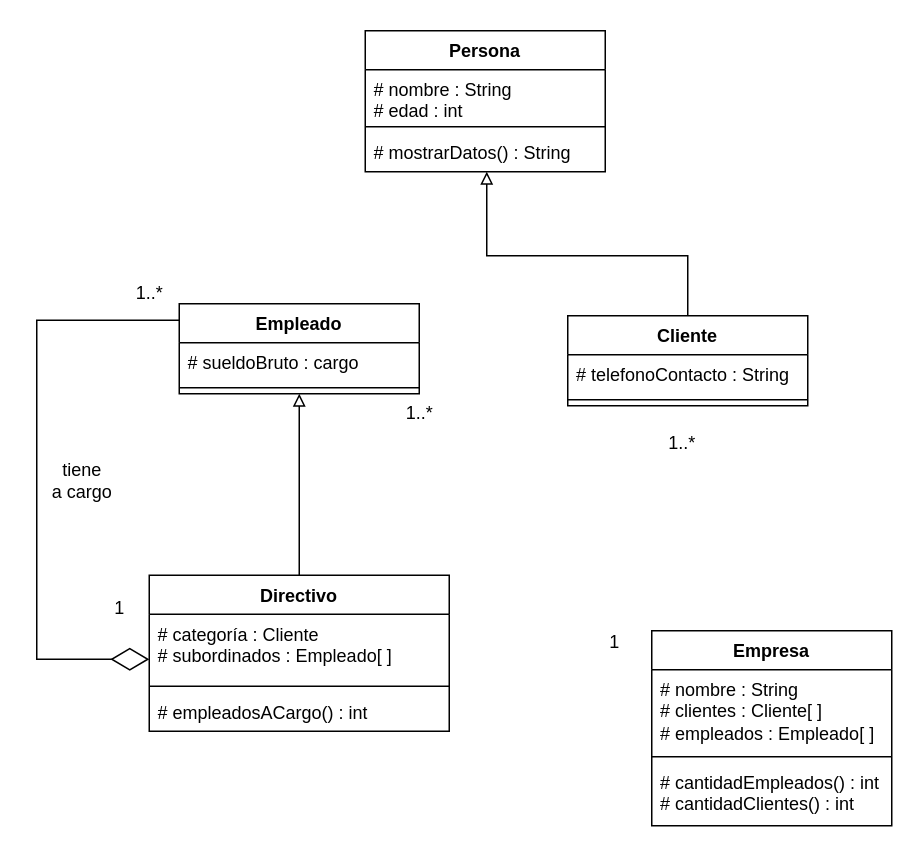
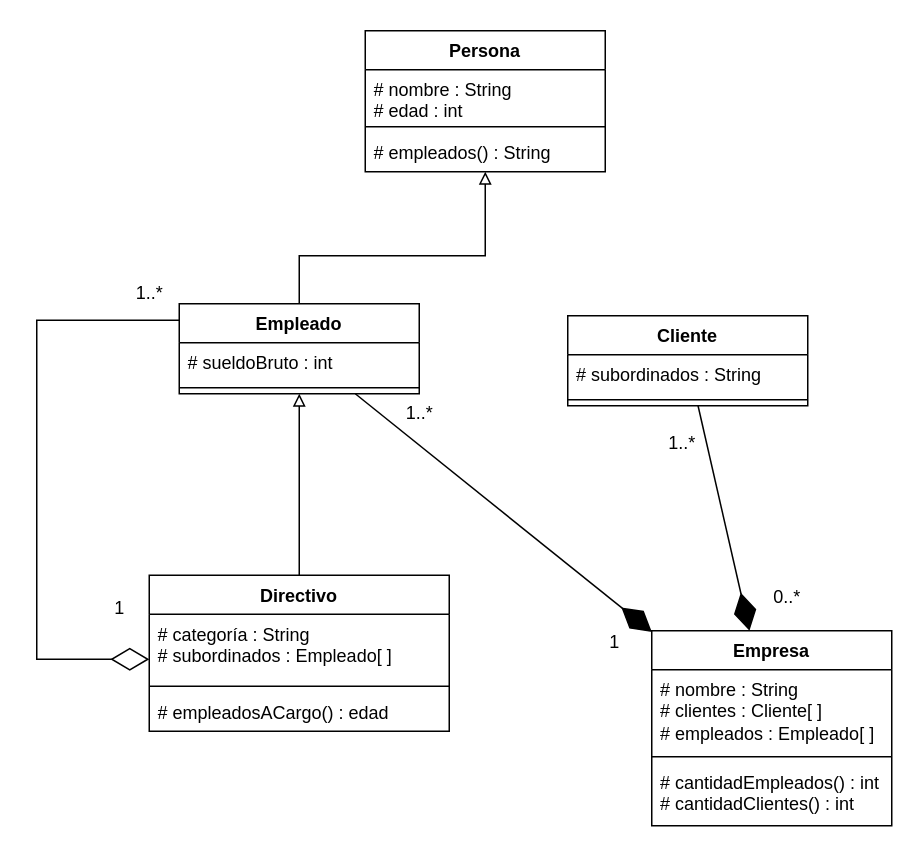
node "# mostrarDatos() : String": label "# mostrarDatos() : String" -> "# empleados() : String"
edge "Empleado" -> "Persona": added
edge "Cliente" -> "Persona": removed
node "# sueldoBruto : cargo": label "# sueldoBruto : cargo" -> "# sueldoBruto : int"
node "# telefonoContacto : String": label "# telefonoContacto : String" -> "# subordinados : String"
node "tiene a cargo": removed
edge "Cliente" -> "Empresa": added
edge "Empleado" -> "Empresa": added
node "0..*": added
node "# categoría : Cliente # subordinados : Empleado[ ]": label "# categoría : Cliente # subordinados : Empleado[ ]" -> "# categoría : String # subordinados : Empleado[ ]"
node "# empleadosACargo() : int": label "# empleadosACargo() : int" -> "# empleadosACargo() : edad"
